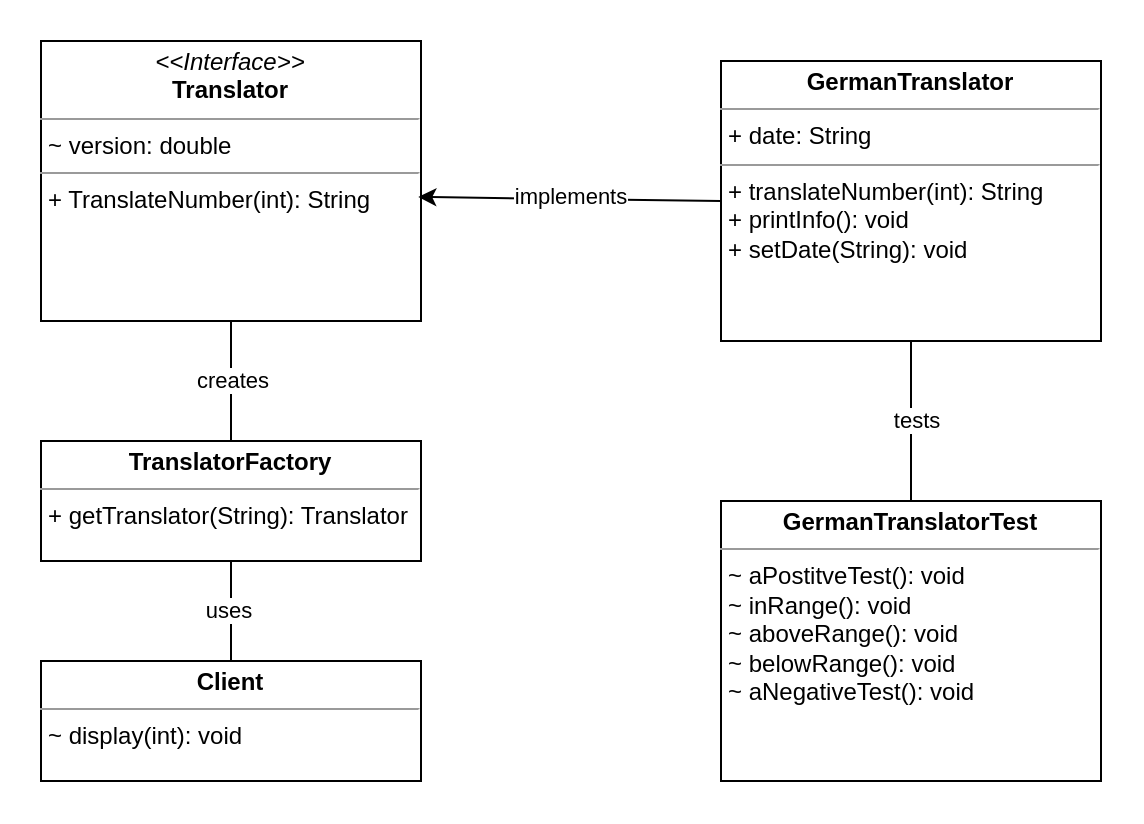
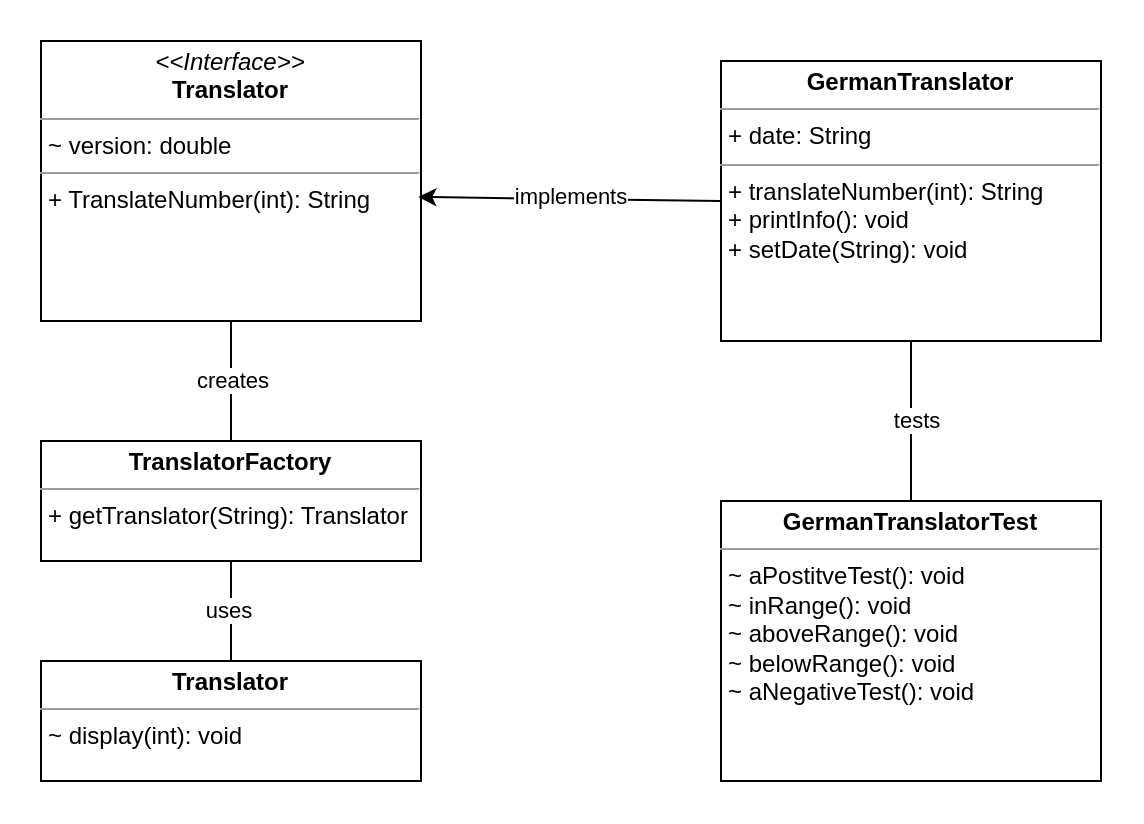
node "Client ~ display(int): void": label "Client ~ display(int): void" -> "Translator ~ display(int): void"
